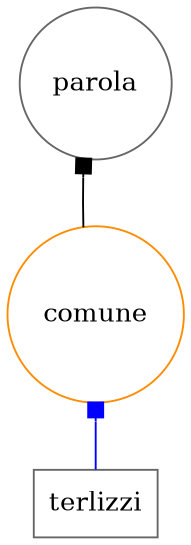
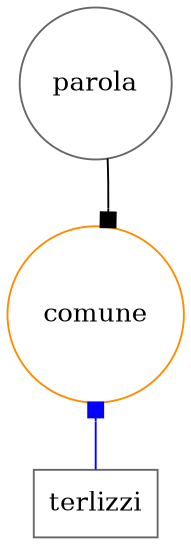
edge "comune" -> "parola": reversed
